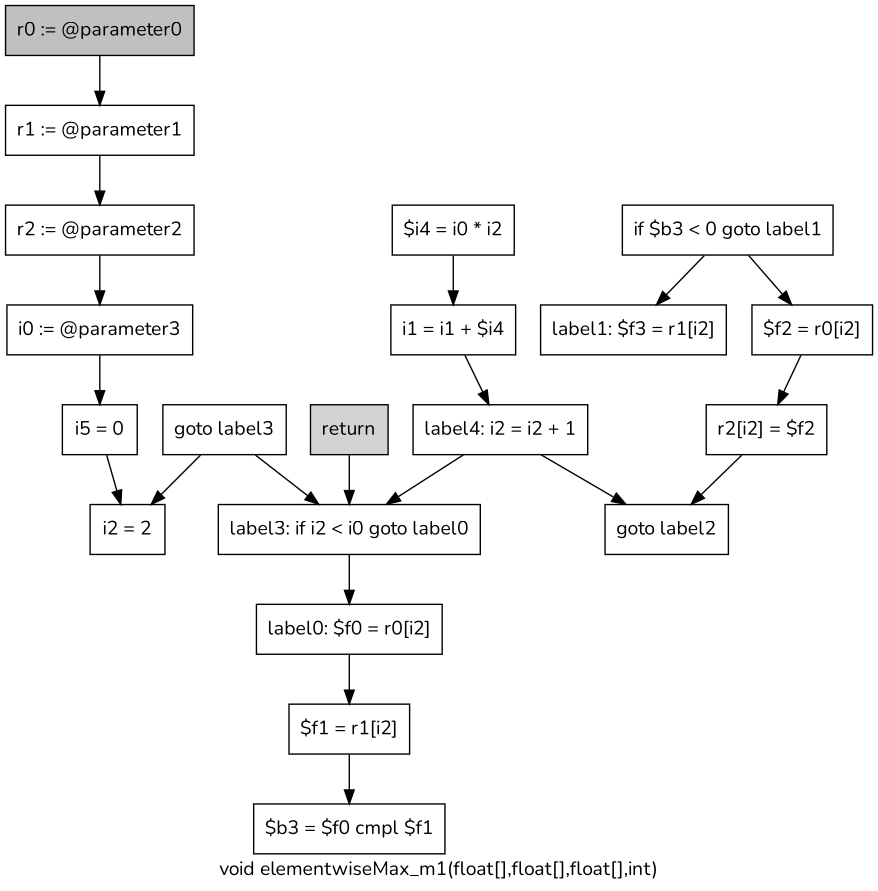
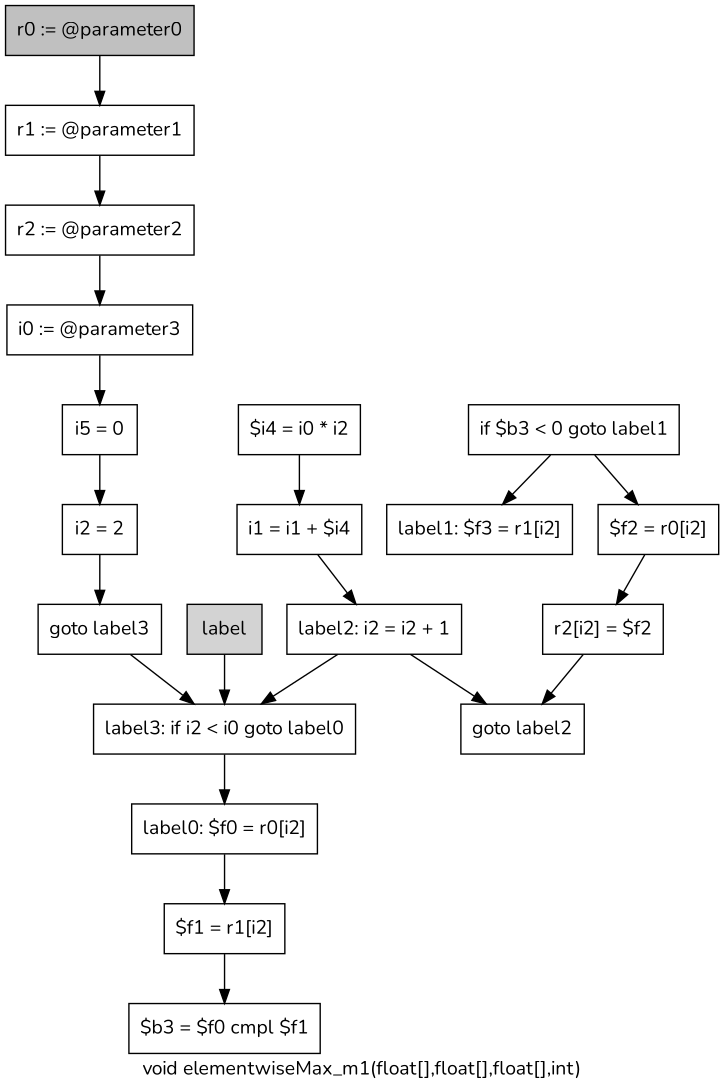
node "return": label "return" -> "label"
node "label4: i2 = i2 + 1": label "label4: i2 = i2 + 1" -> "label2: i2 = i2 + 1"
edge "goto label3" -> "i2 = 2": reversed
